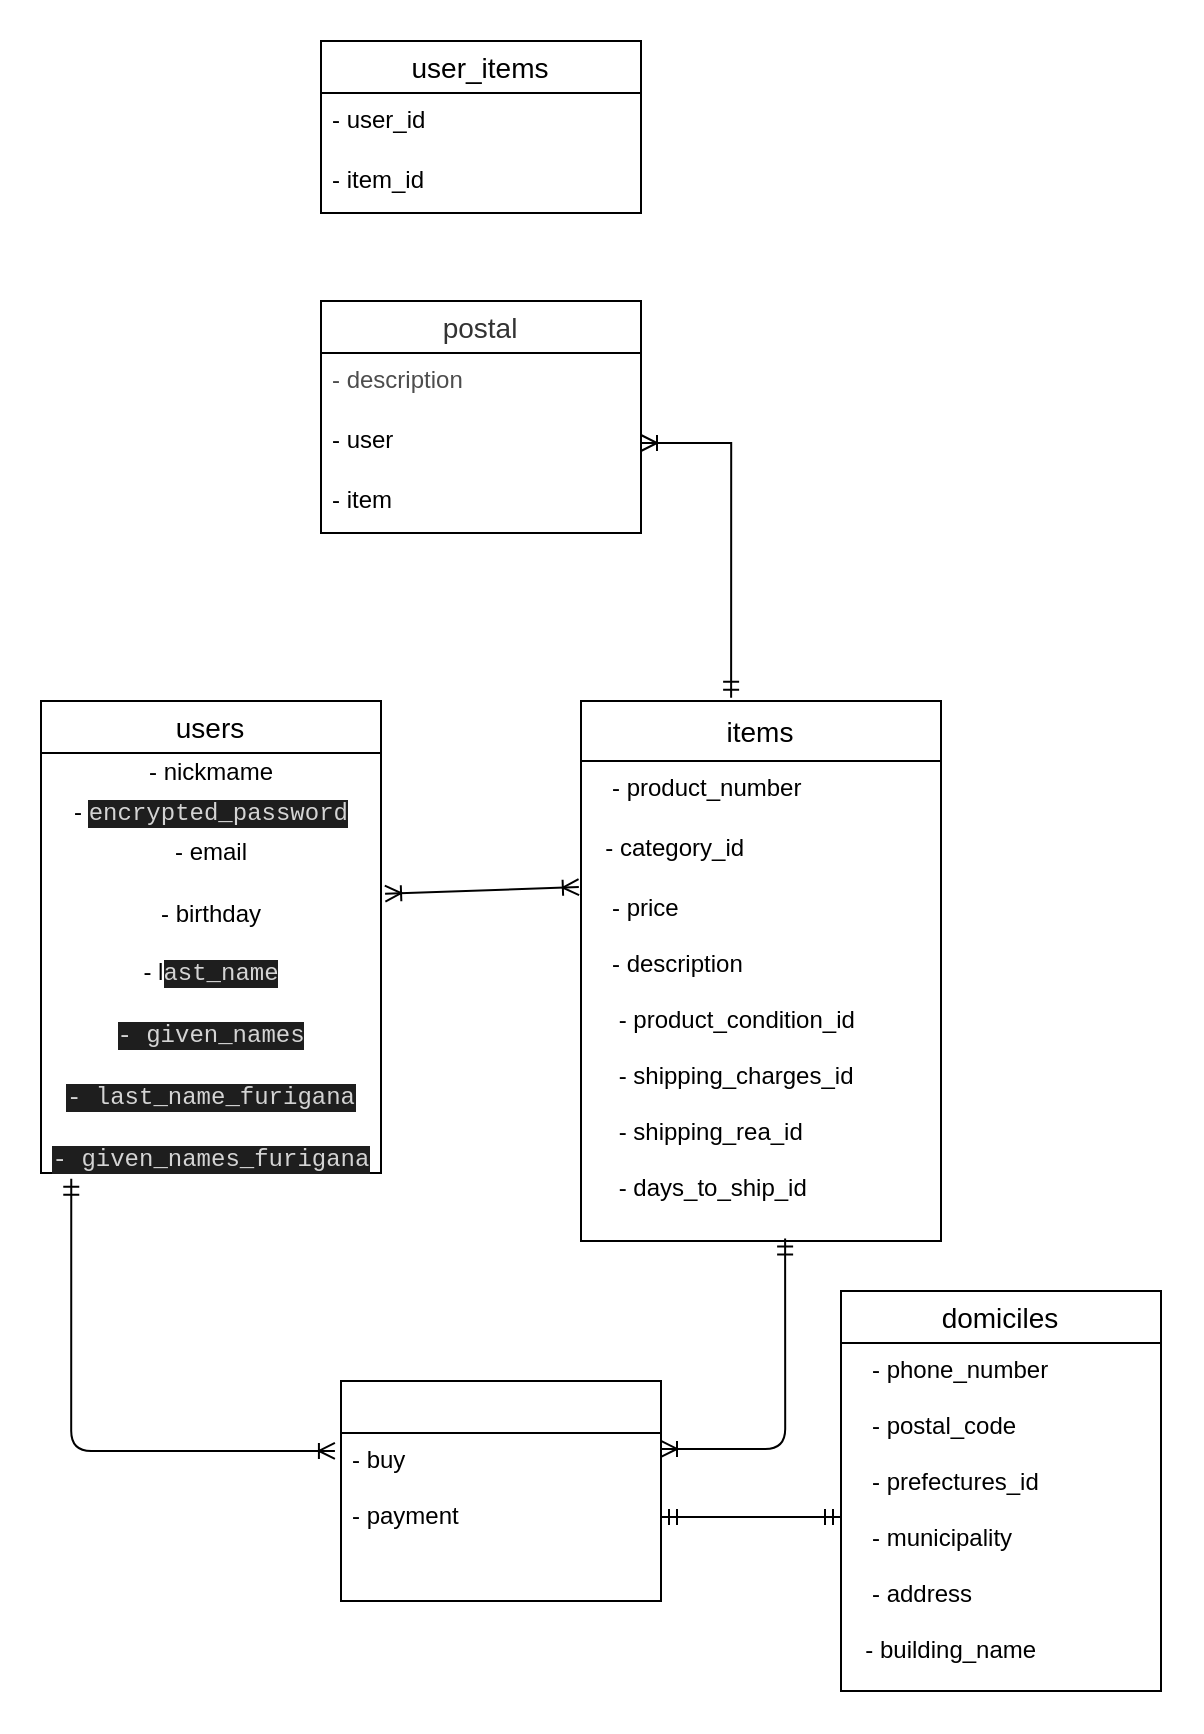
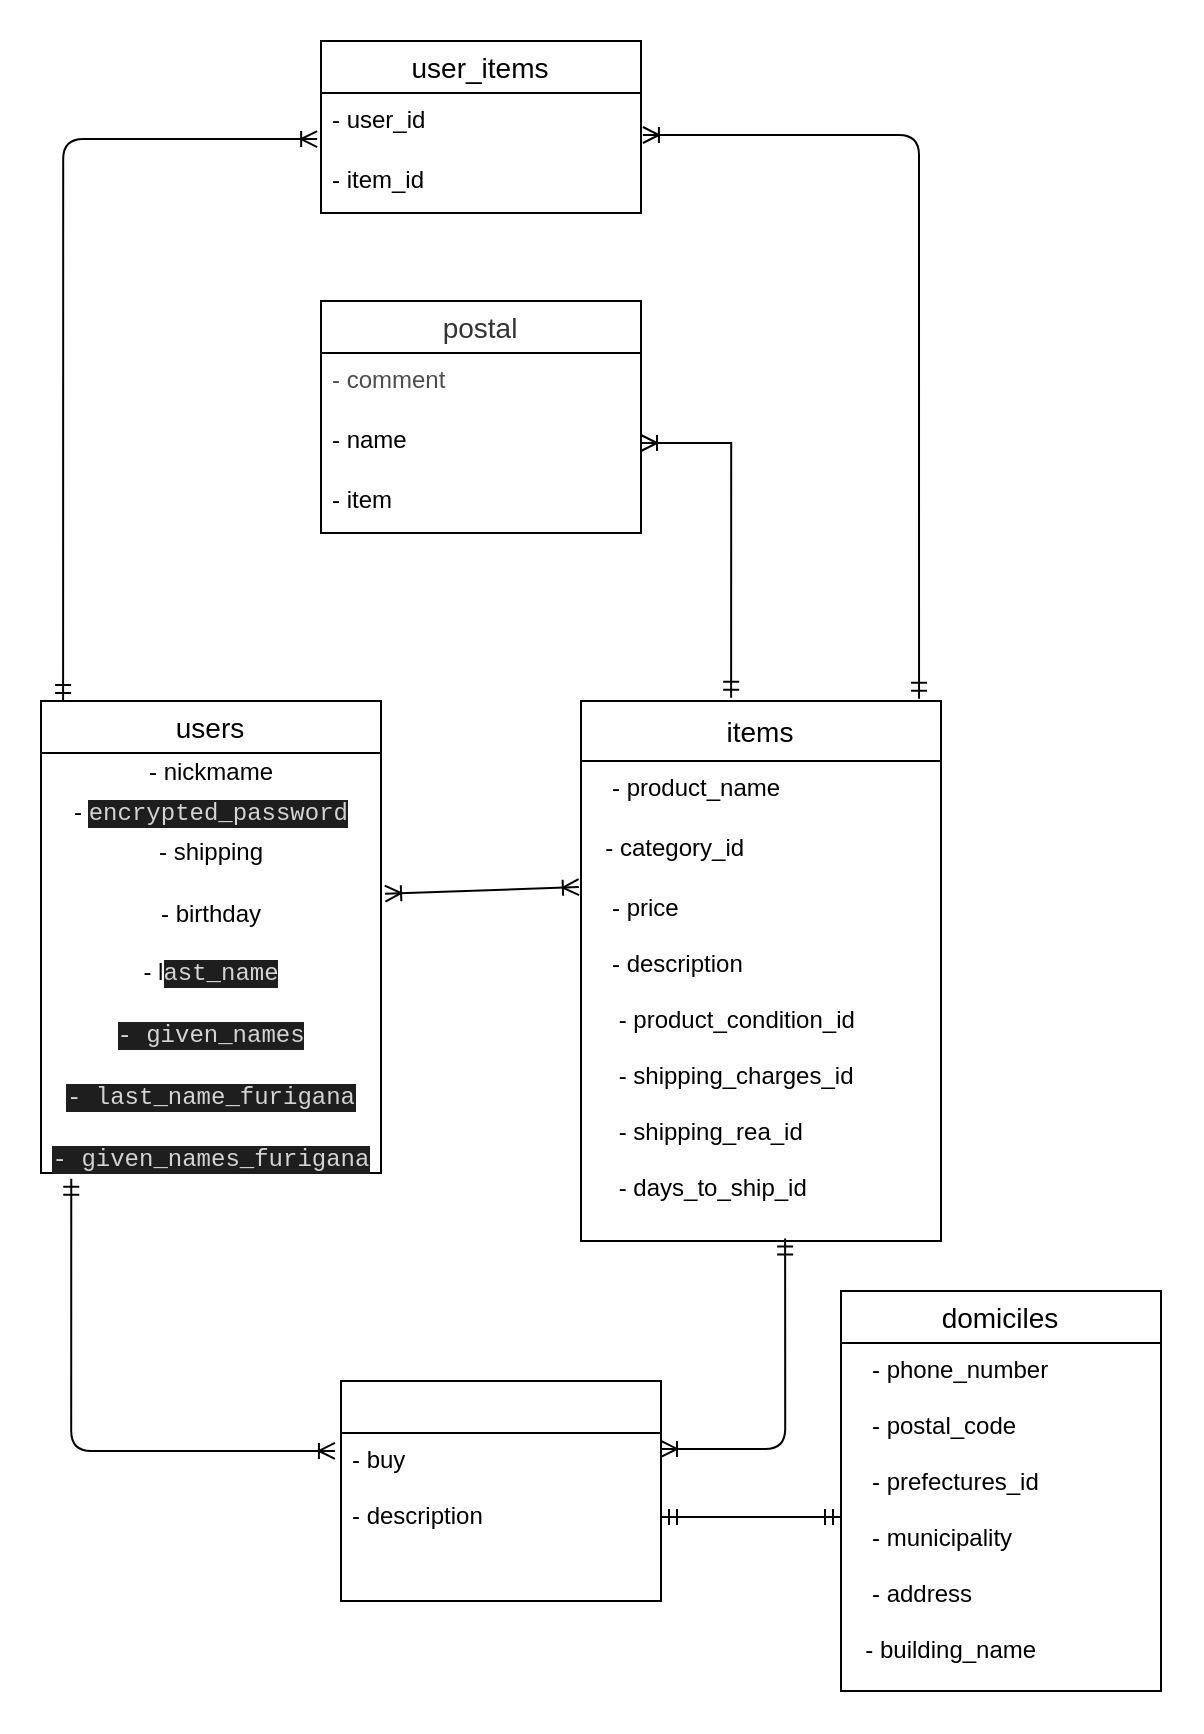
edge "- user_id" -- "items": added
edge "- user_id" -- "users": added
node "- description": label "- description" -> "- comment"
node "- user": label "- user" -> "- name"
node "- product_number": label "- product_number" -> "- product_name"
node "- email": label "- email" -> "- shipping"
node "- buy - payment": label "- buy - payment" -> "- buy - description"
